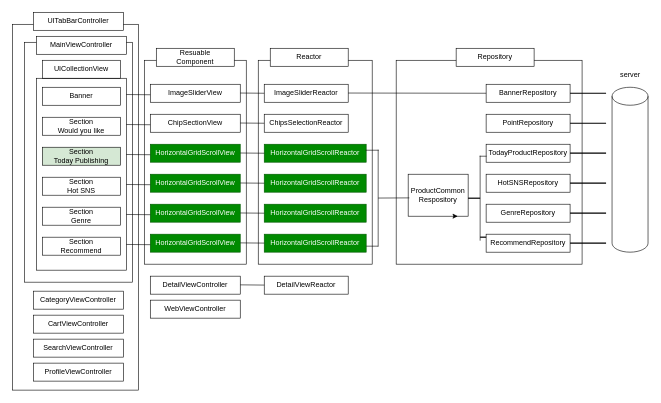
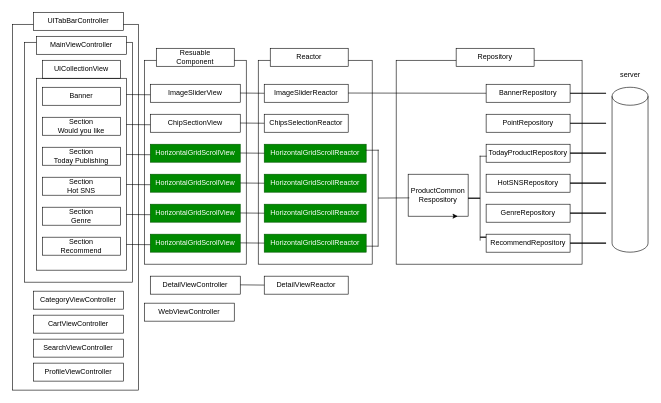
node "Section Today Publishing": fillcolor #d5e8d4 -> #ffffff
node "WebViewController": moved (195, 309) -> (189, 312)
